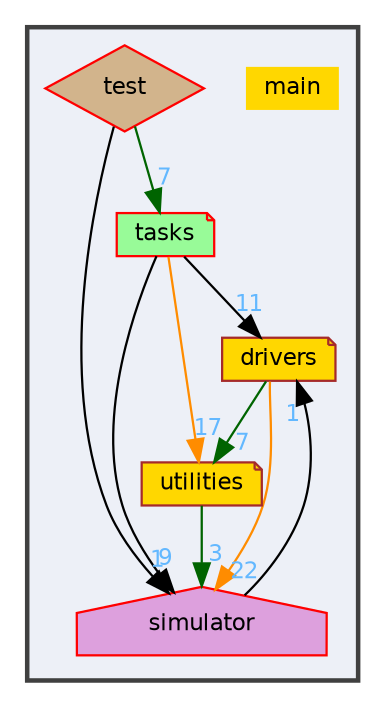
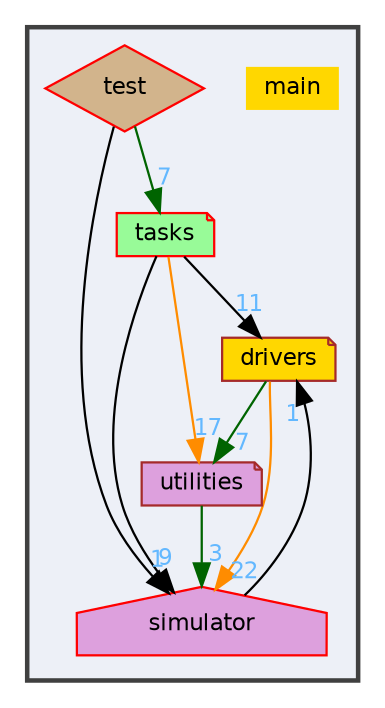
node "utilities": fillcolor gold -> plum
